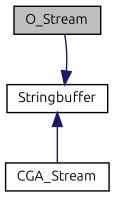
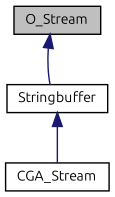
edge "O_Stream" -> "Stringbuffer": reversed
